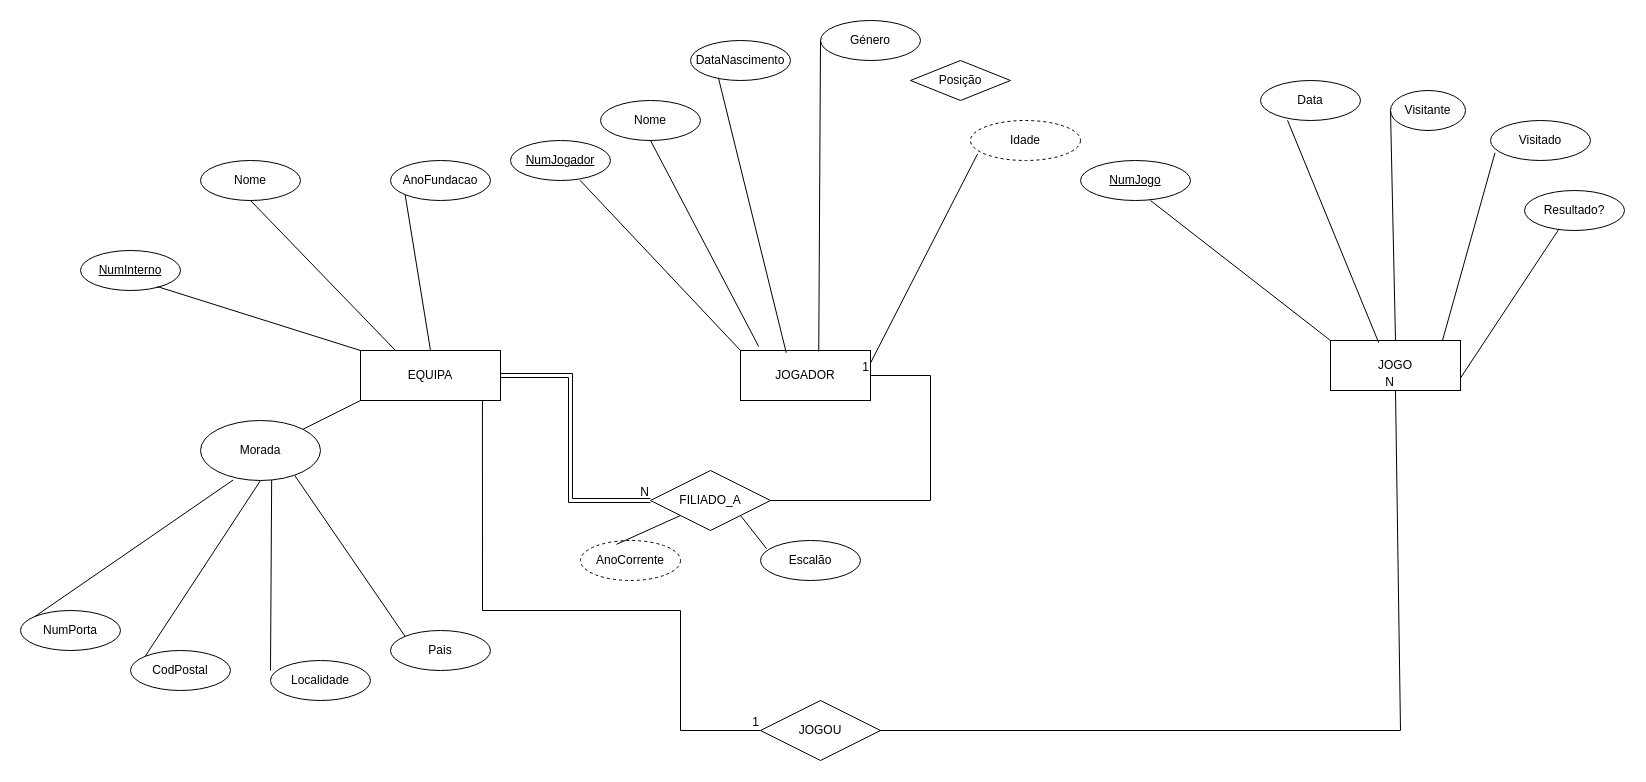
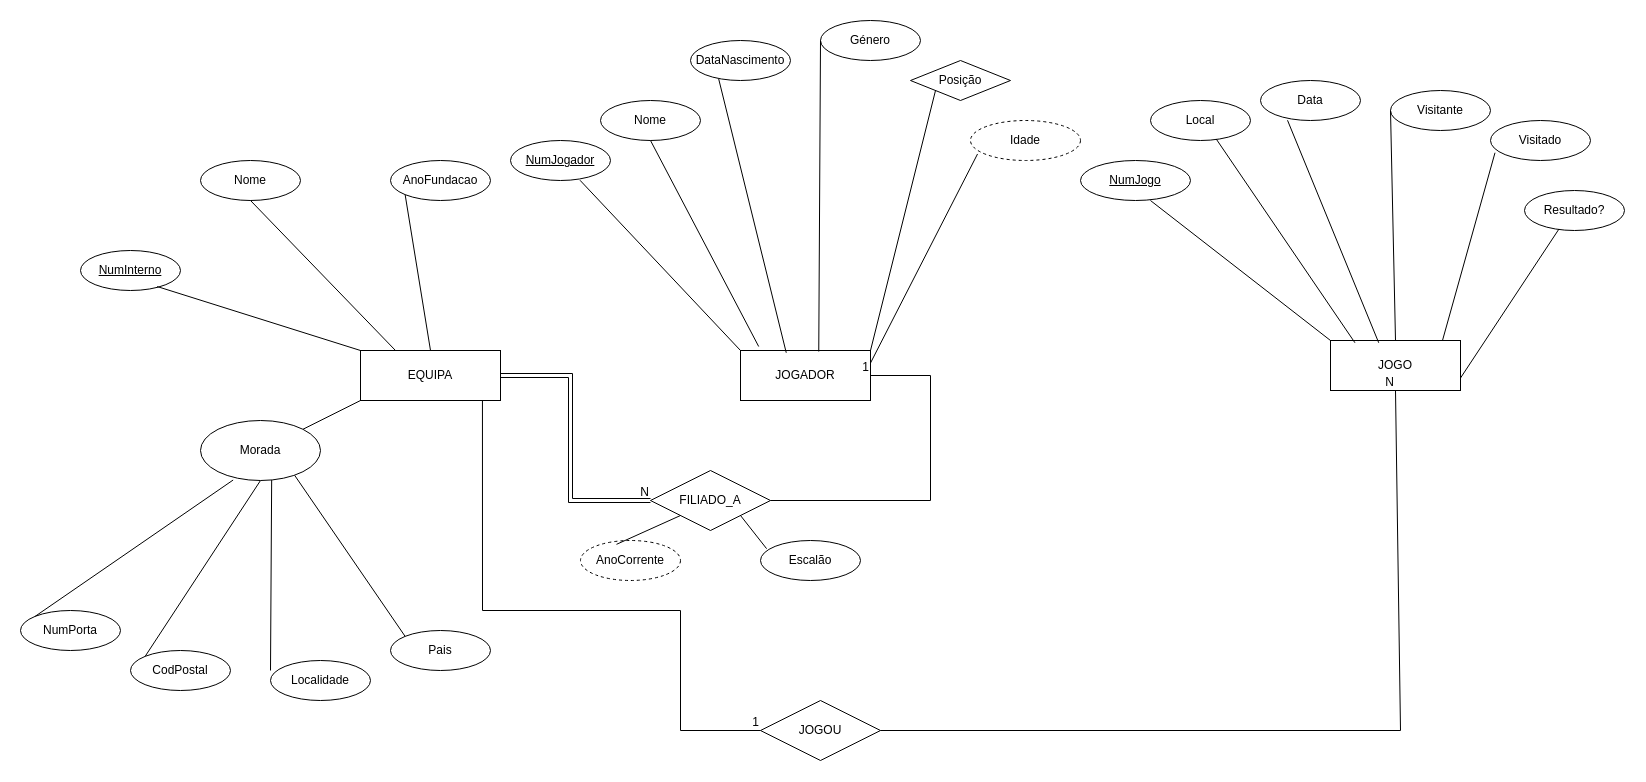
node "Visitante": size 75x40 -> 100x40
node "Local": added
edge "Posição" -- "JOGADOR": added
edge "Local" -- "JOGO": added
